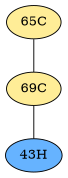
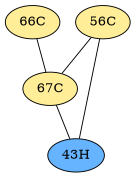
node "65C": label "65C" -> "66C"
node "56C": added
node "69C": label "69C" -> "67C"
